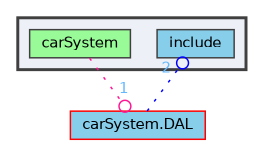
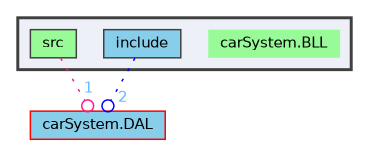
node "carSystem": label "carSystem" -> "src"
node "carSystem.BLL": added
edge "carSystem.DAL" -> "include": reversed
